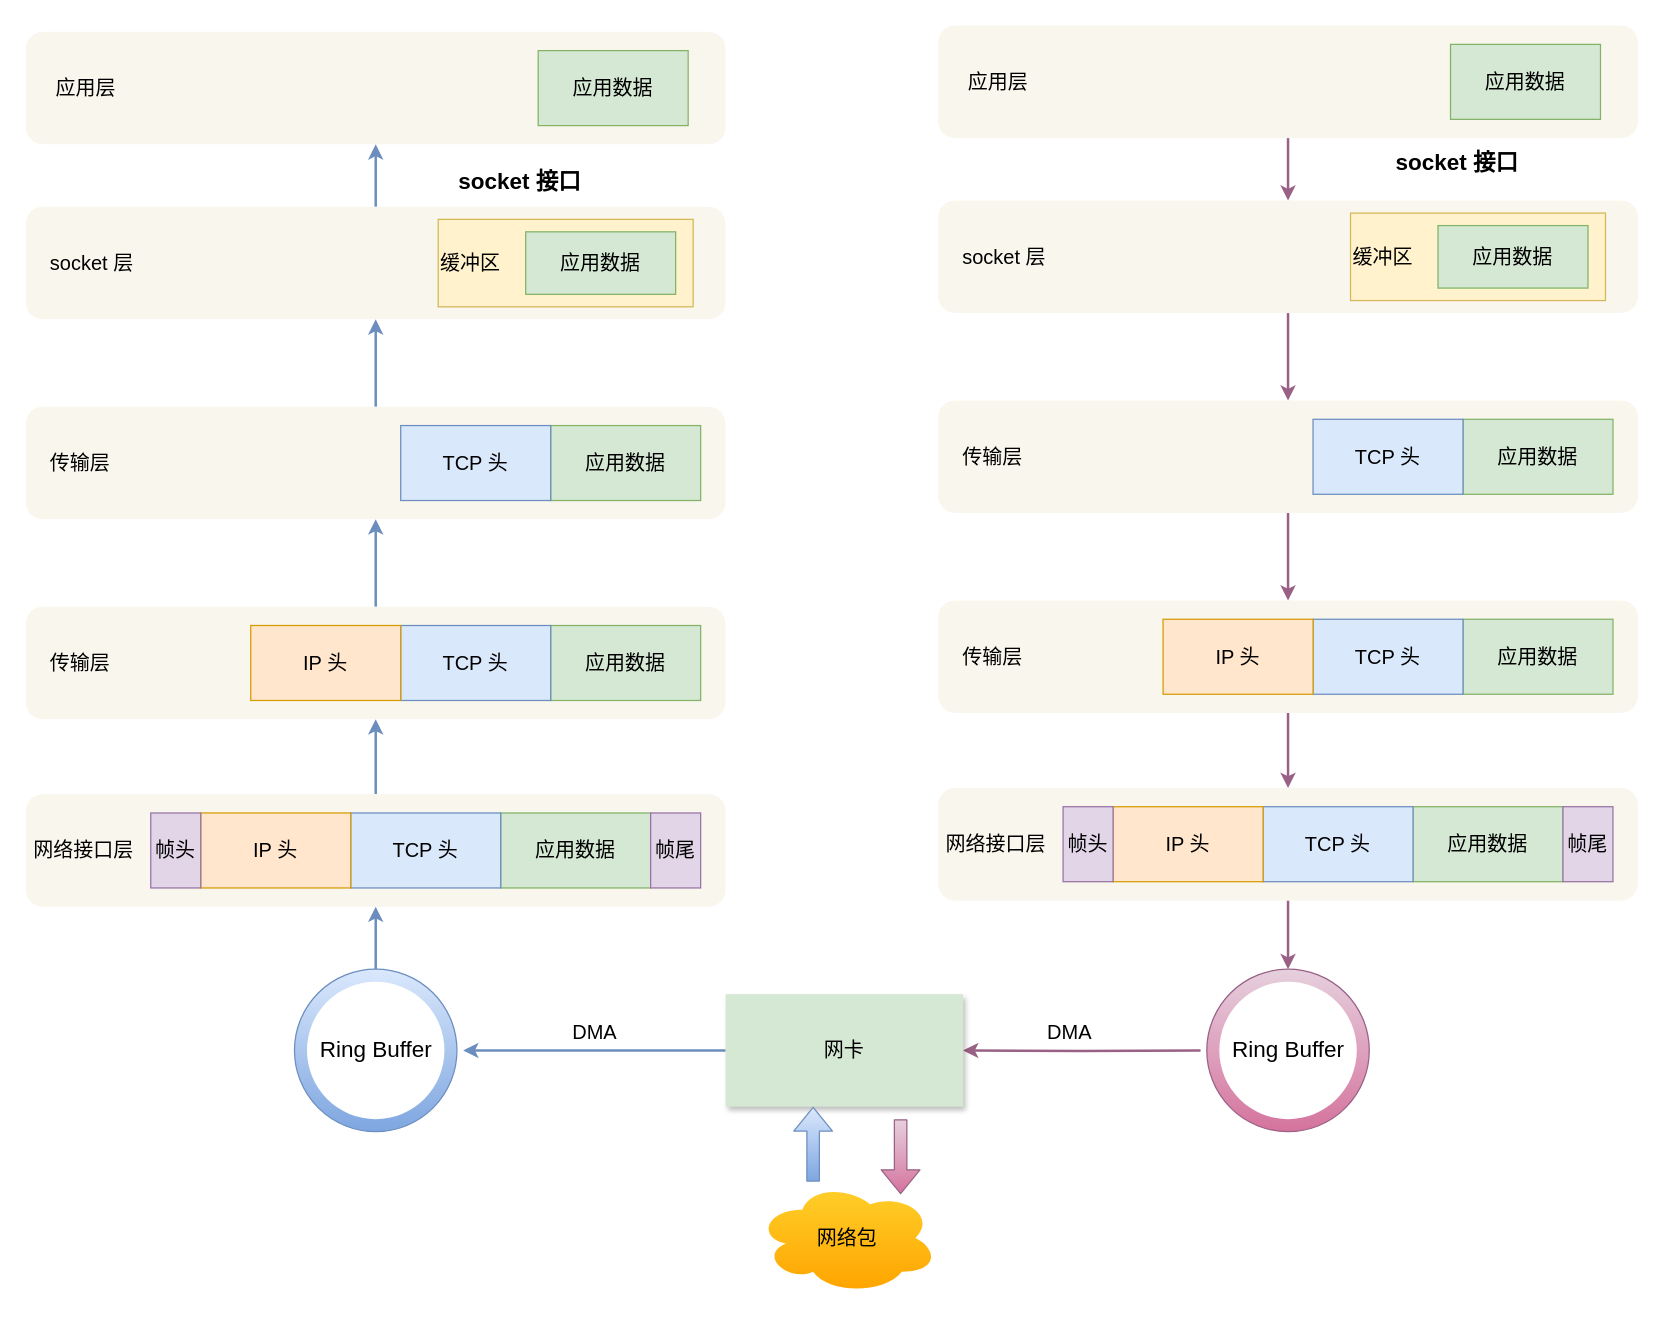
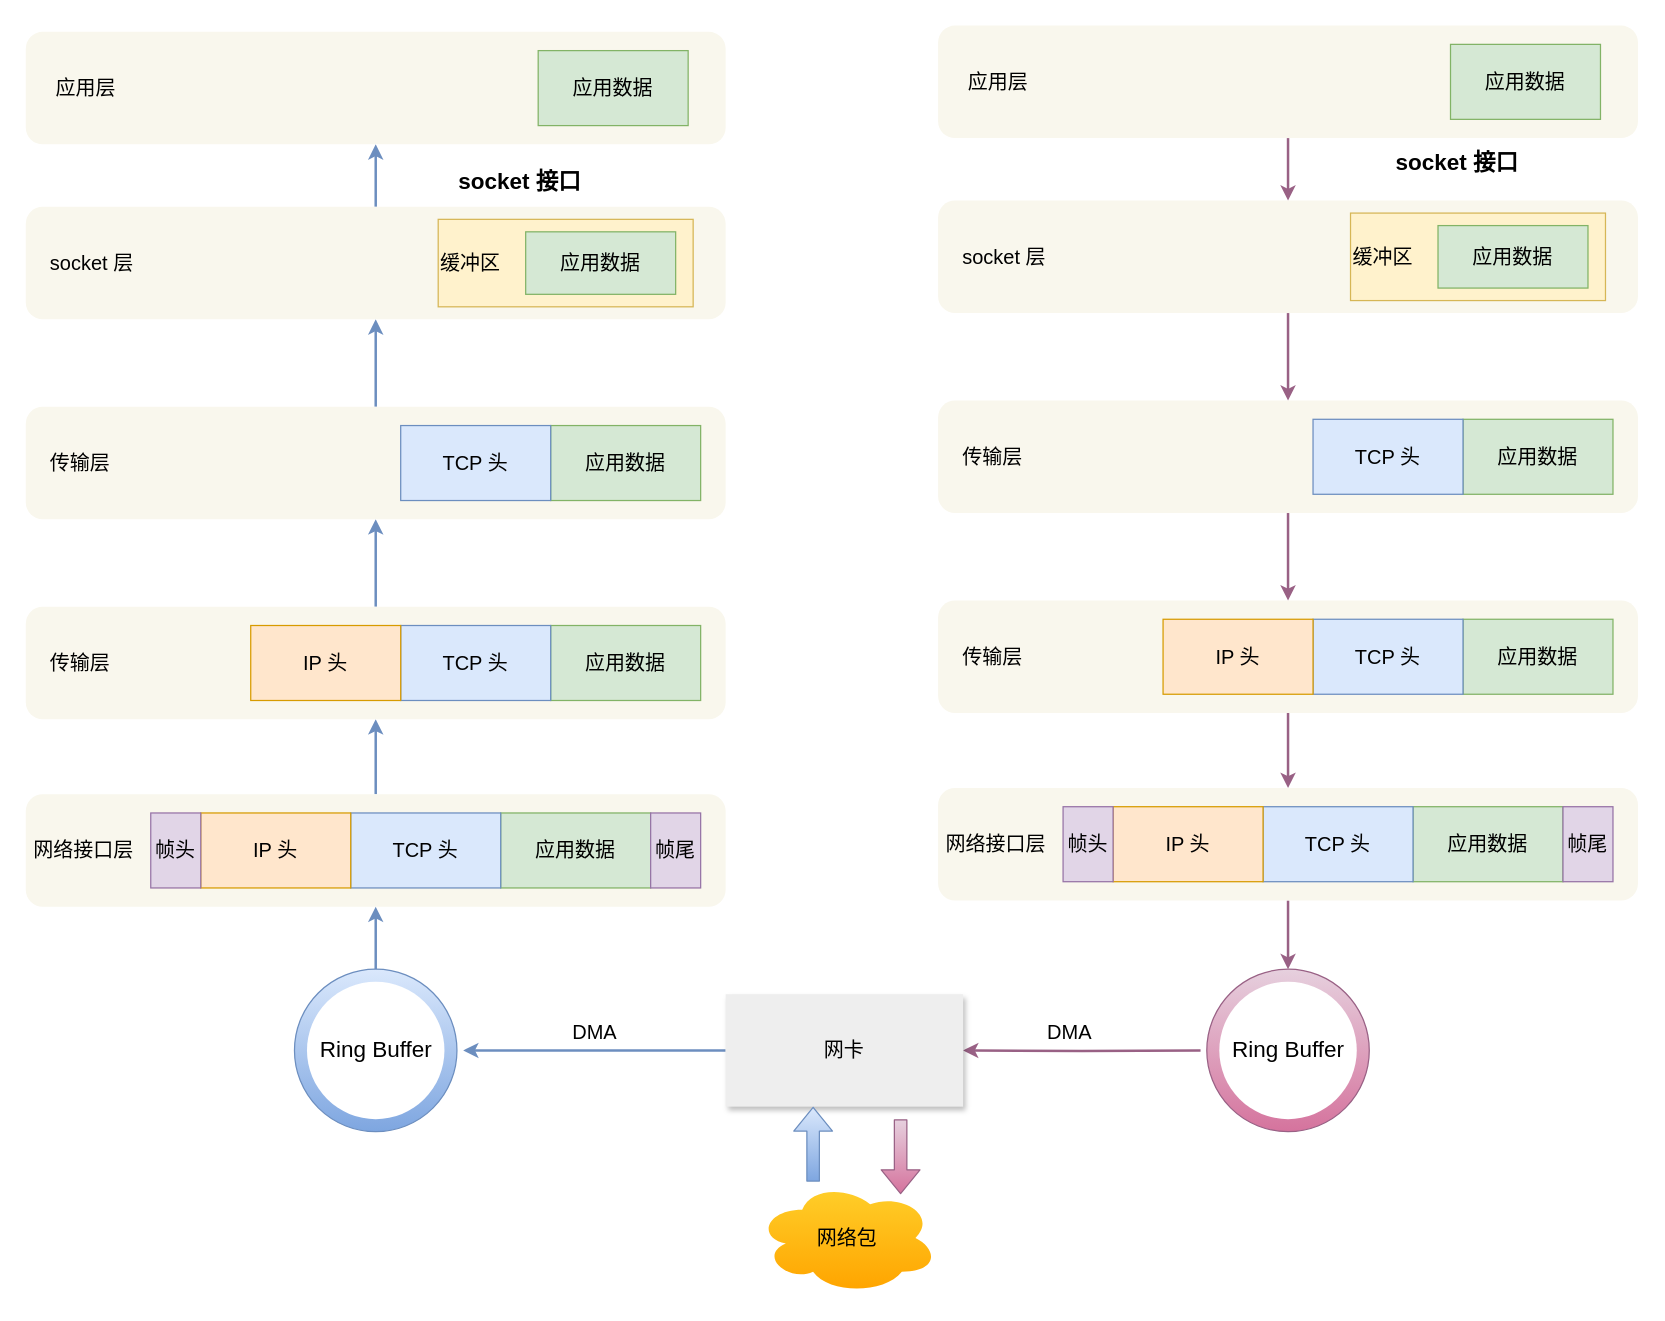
node "网卡": fillcolor #d5e8d4 -> #eeeeee
